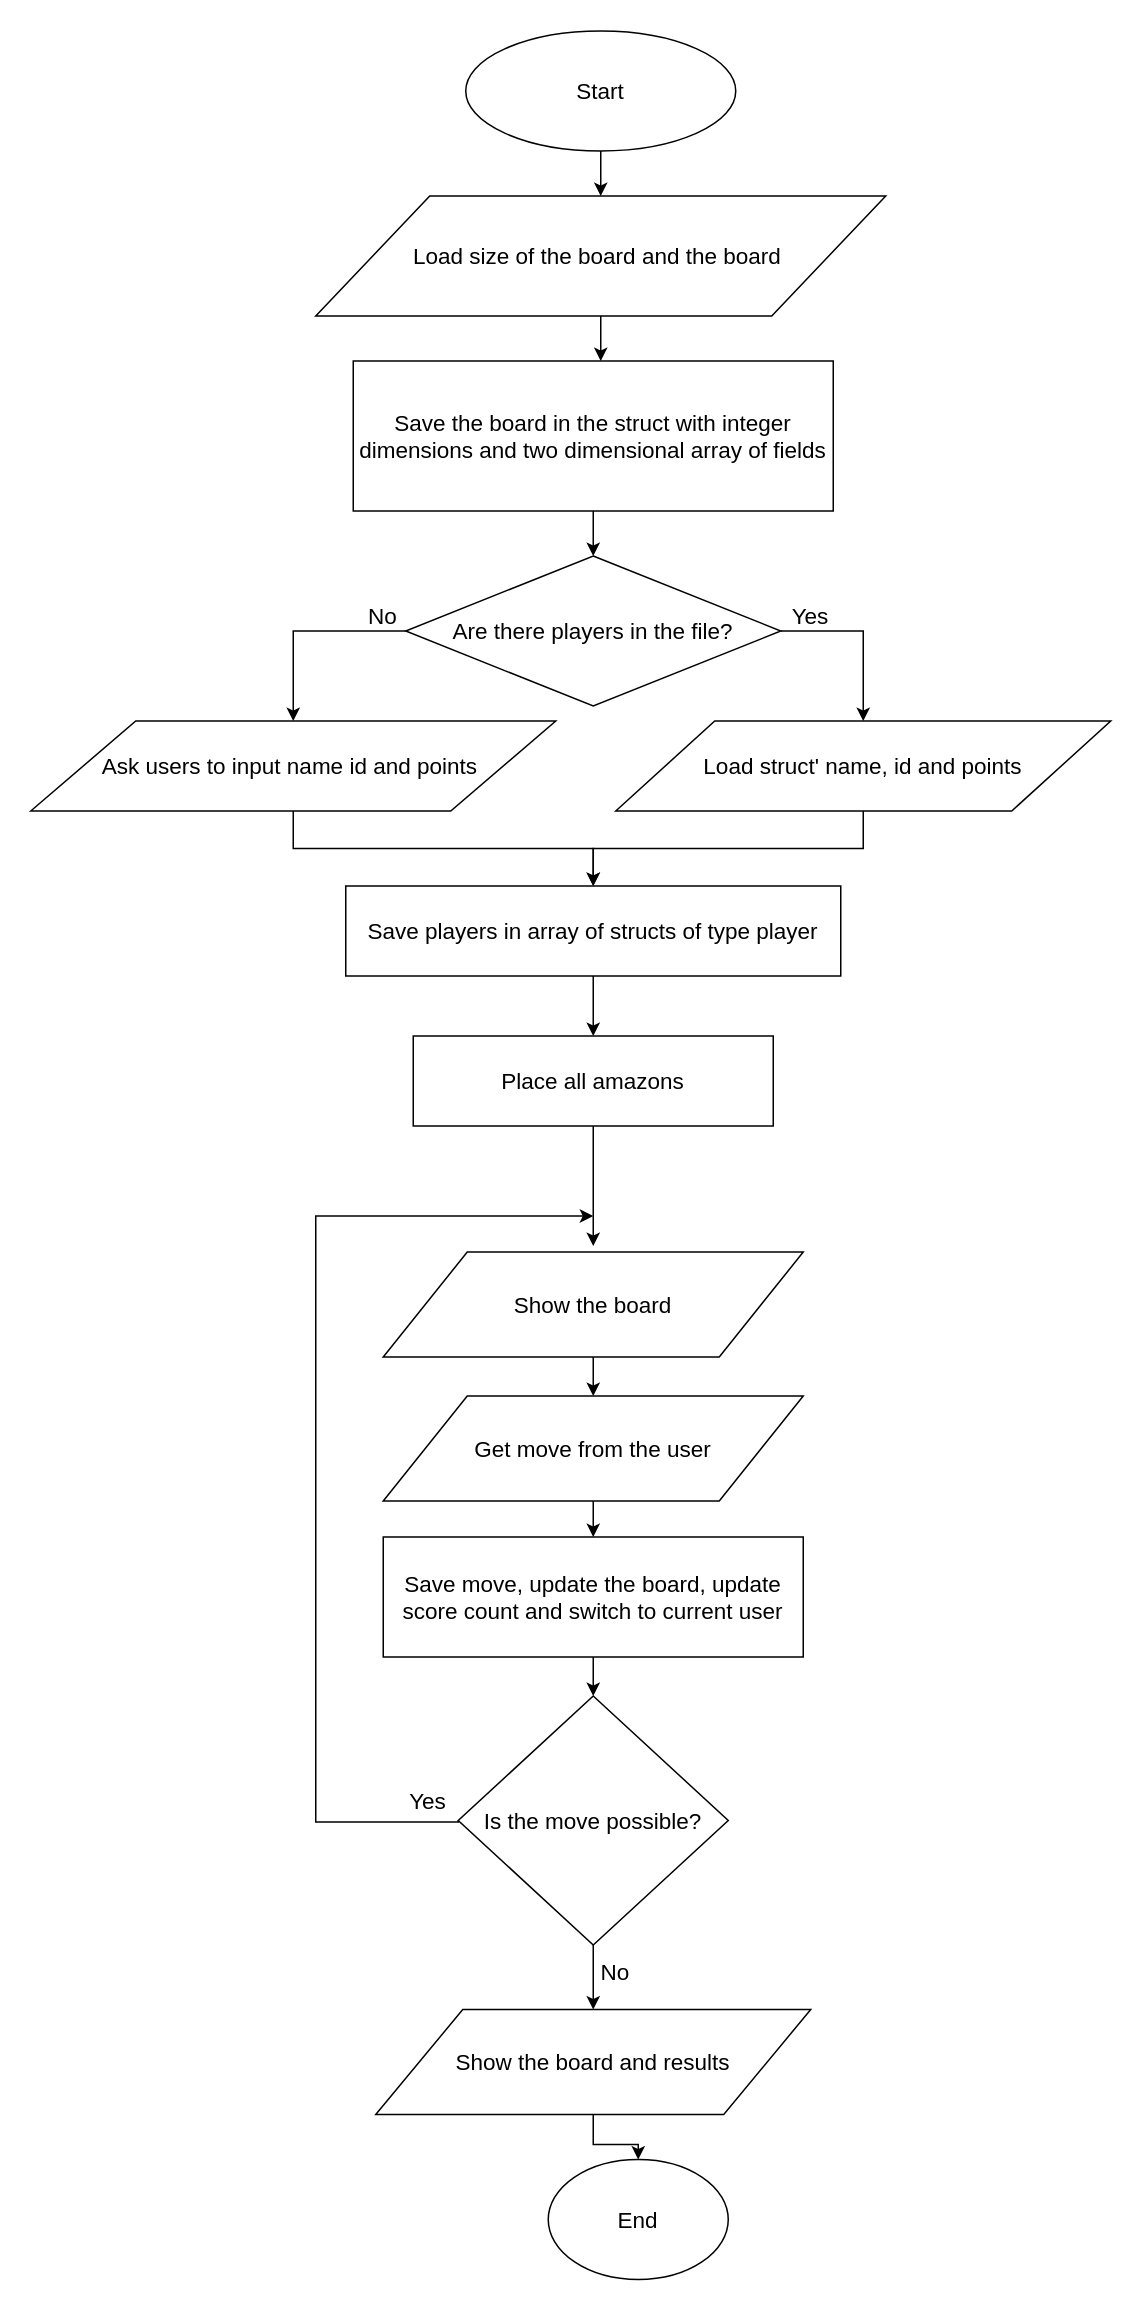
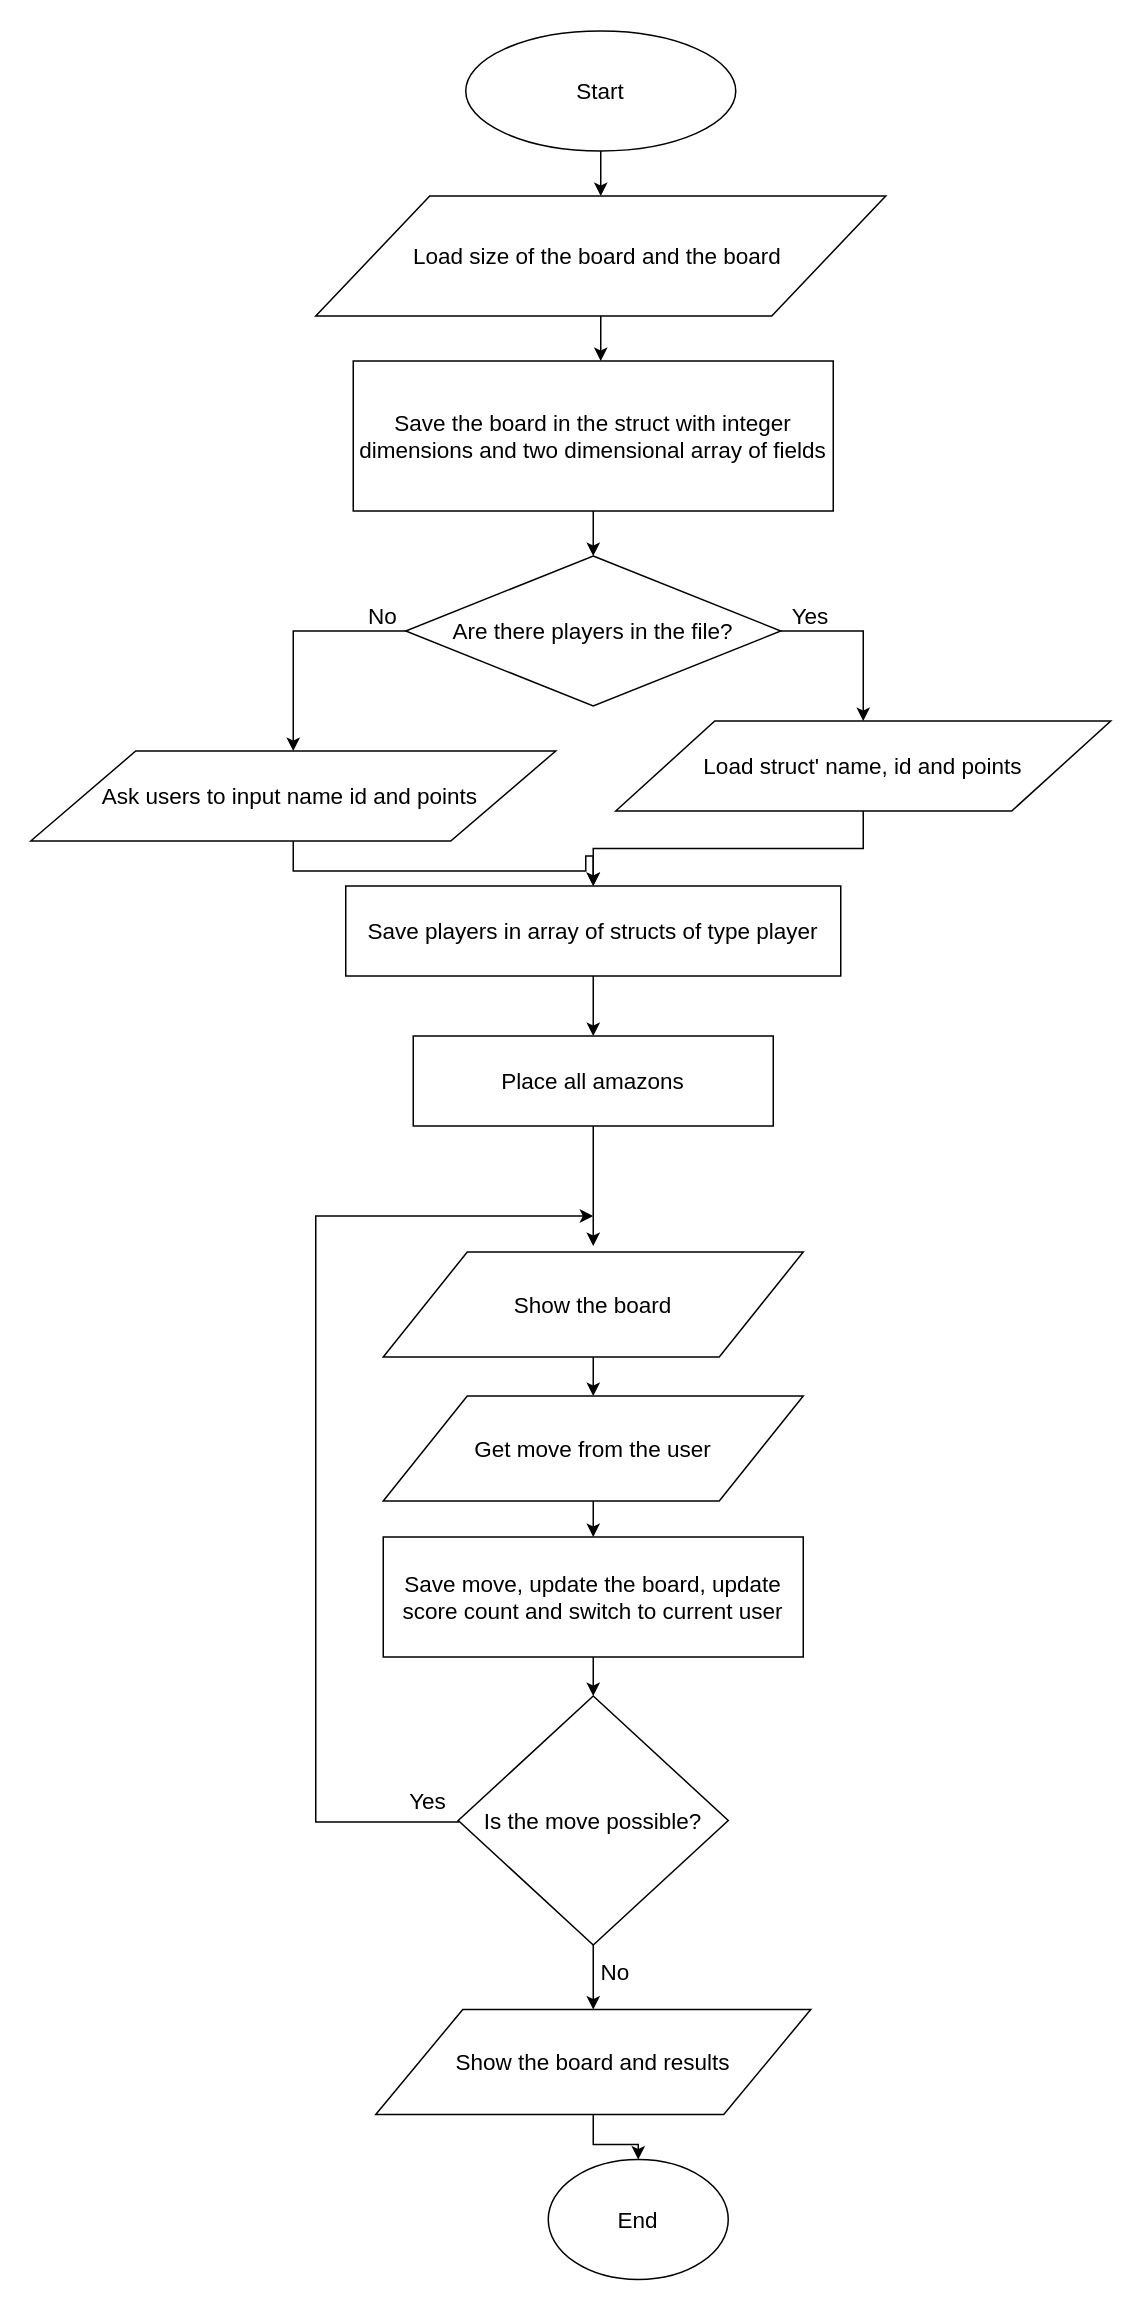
node "Ask users to input name id and points": moved (293, 766) -> (293, 796)
